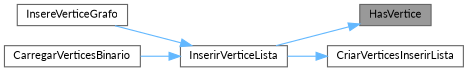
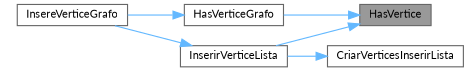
node "HasVerticeGrafo": added
node "CarregarVerticesBinario": removed
